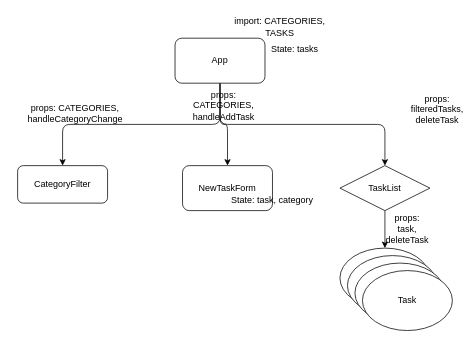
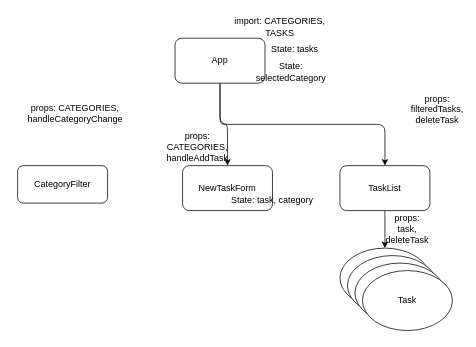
node "State: selectedCategory": added
node "props: CATEGORIES, handleAddTask": moved (224, 105) -> (198, 147)
edge "App" -> "CategoryFilter": removed
node "TaskList": shape diamond -> rounded rectangle
